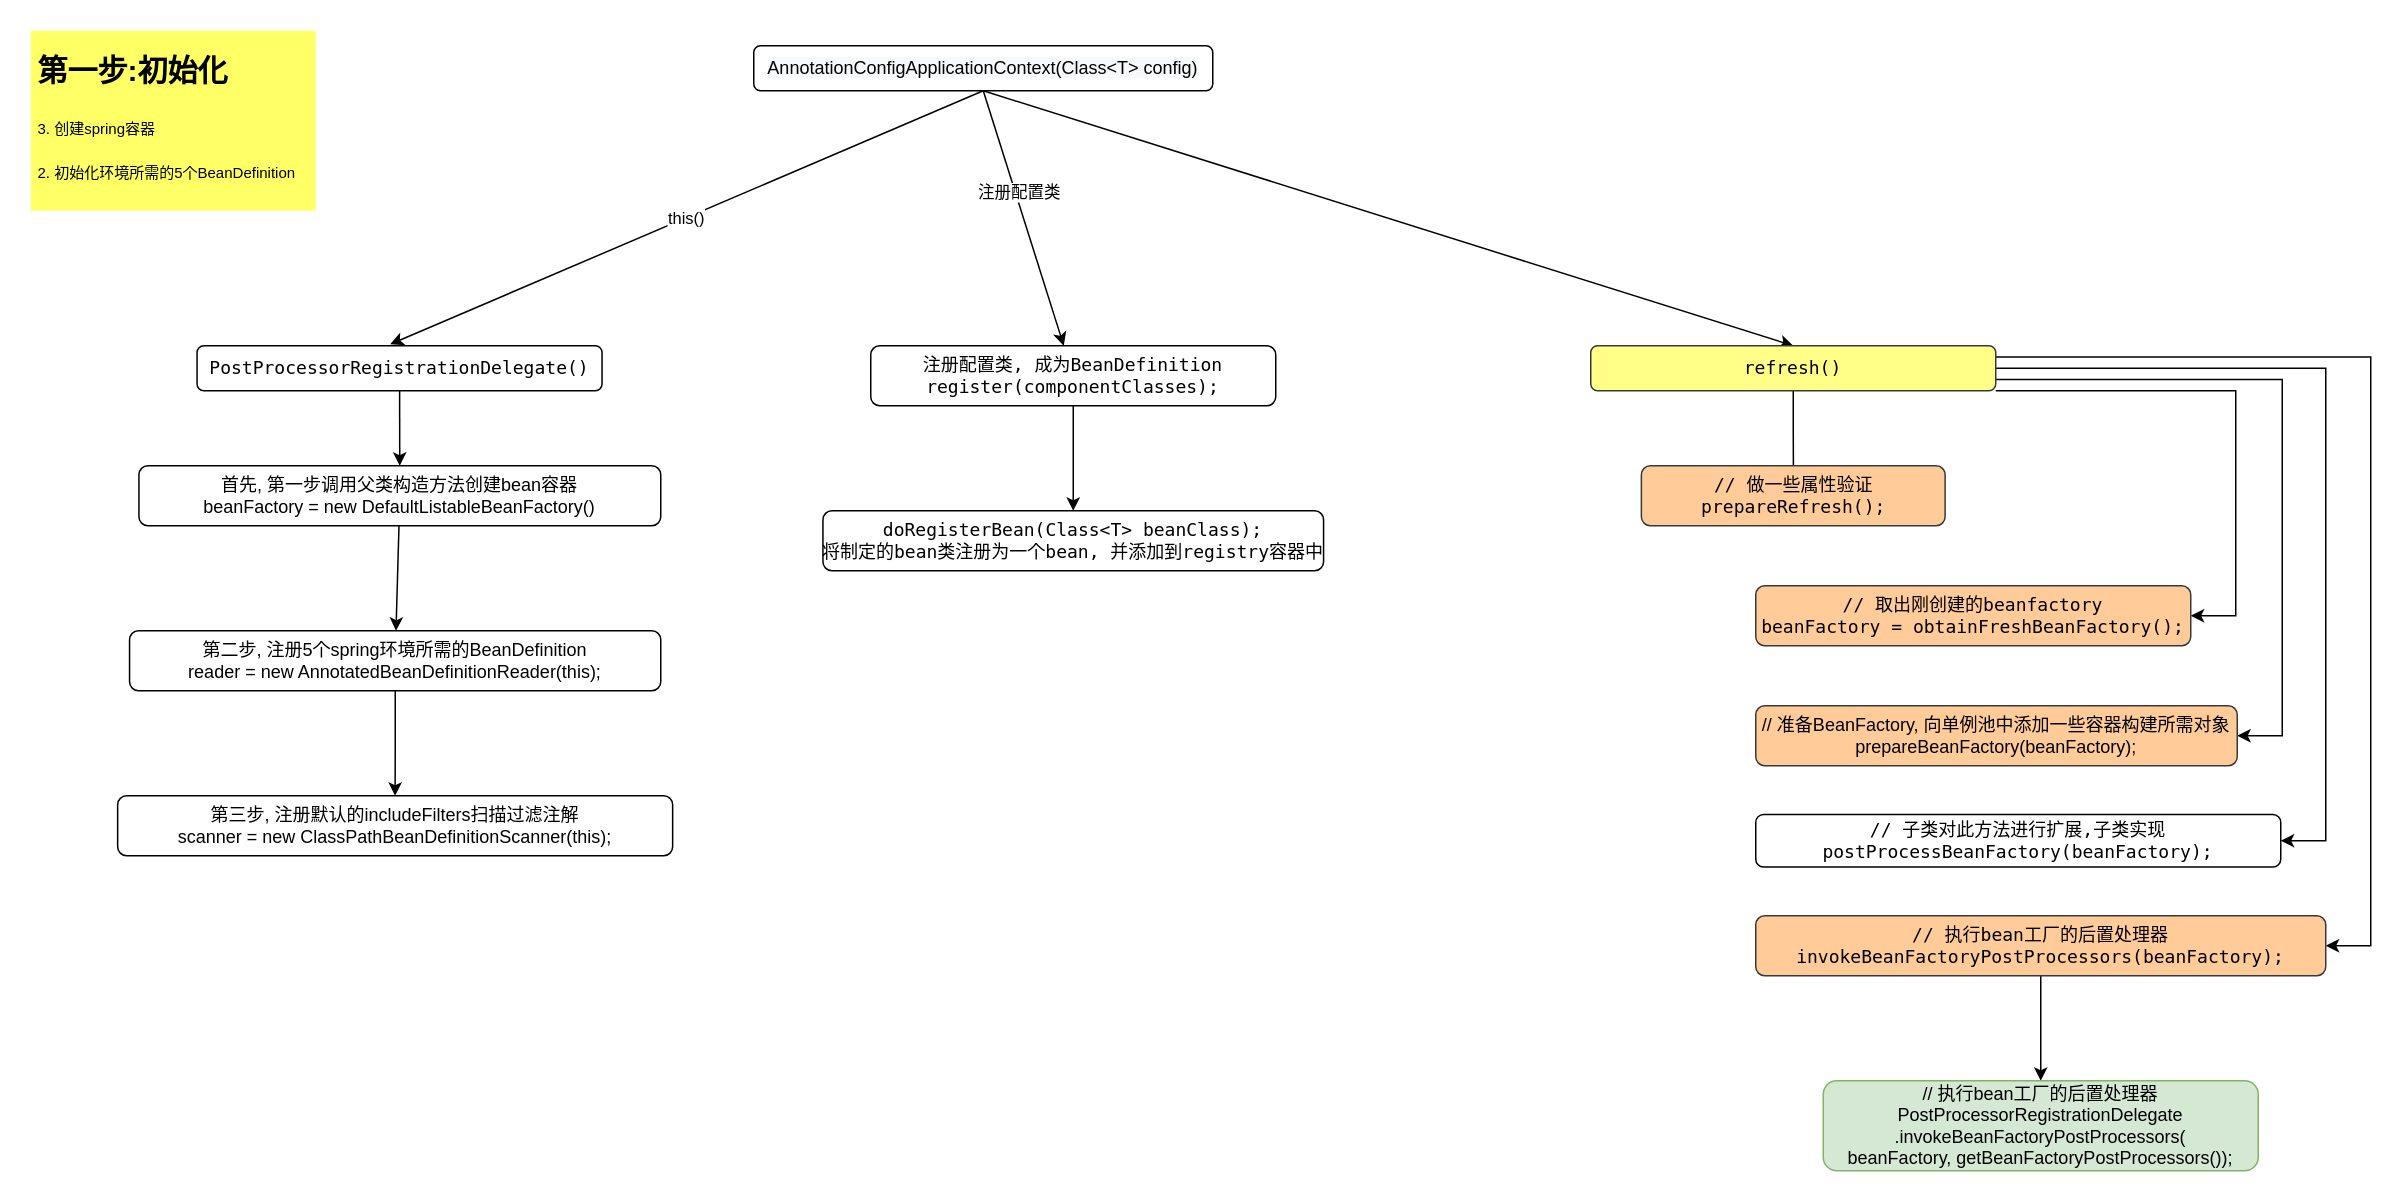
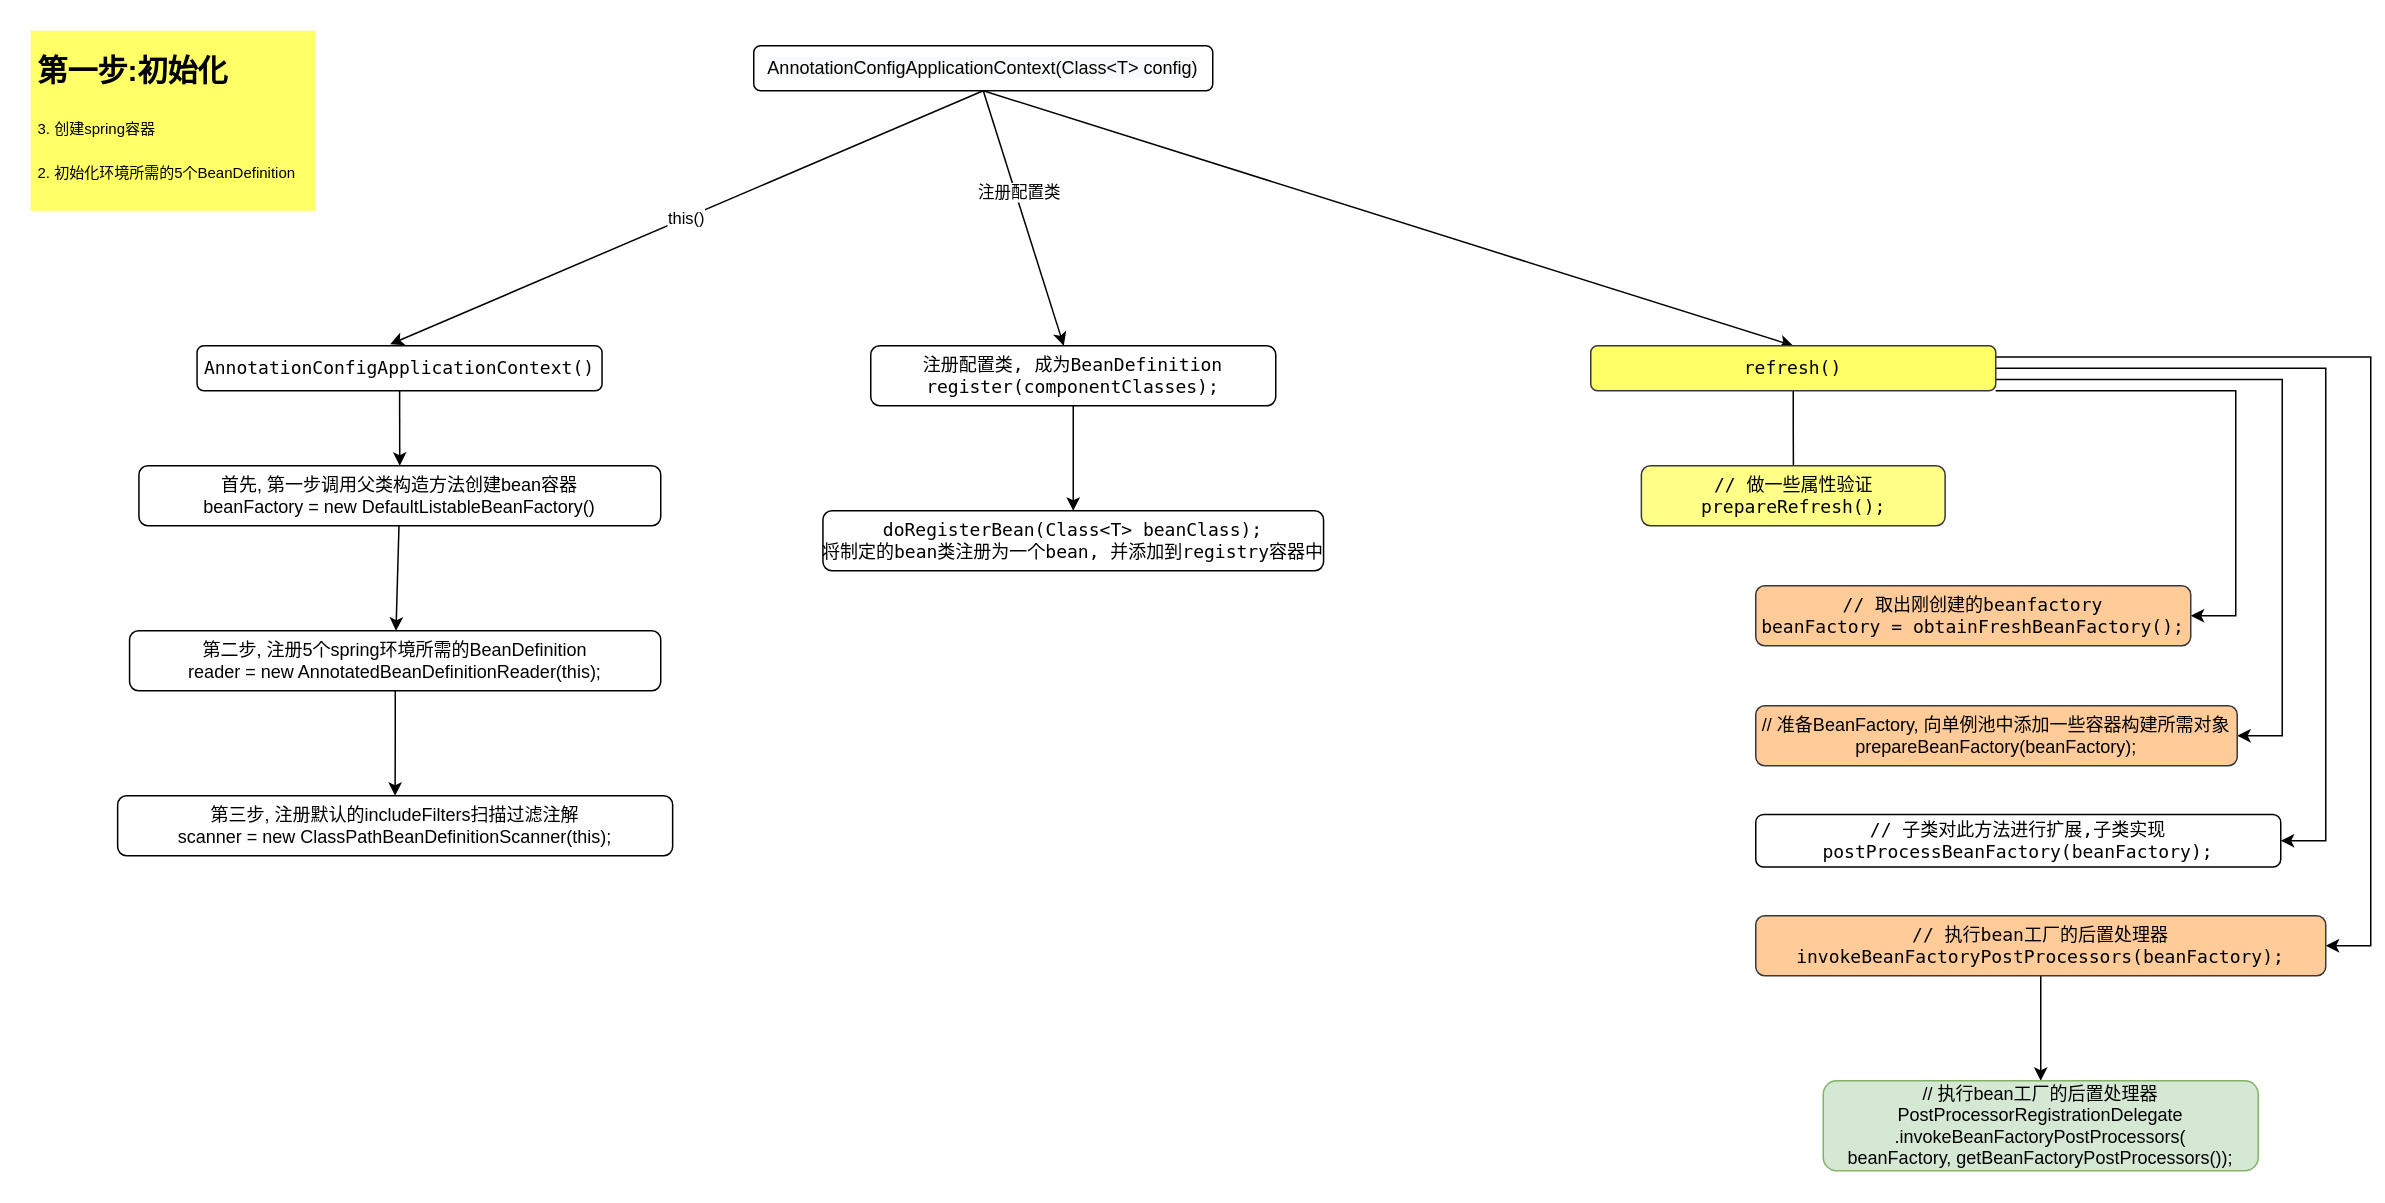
node "PostProcessorRegistrationDelegate()": label "PostProcessorRegistrationDelegate()" -> "AnnotationConfigApplicationContext()"
node "refresh()": fillcolor #ffff88 -> #ffff66
node "// 做一些属性验证 prepareRefresh();": fillcolor #ffcc99 -> #ffff88
